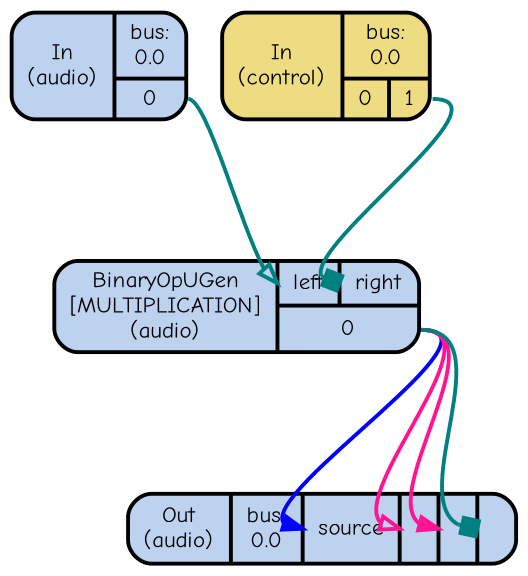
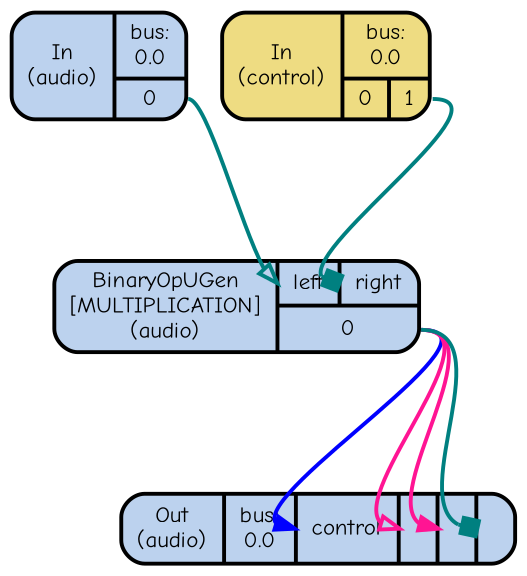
node "Out": text "source" -> "control"
